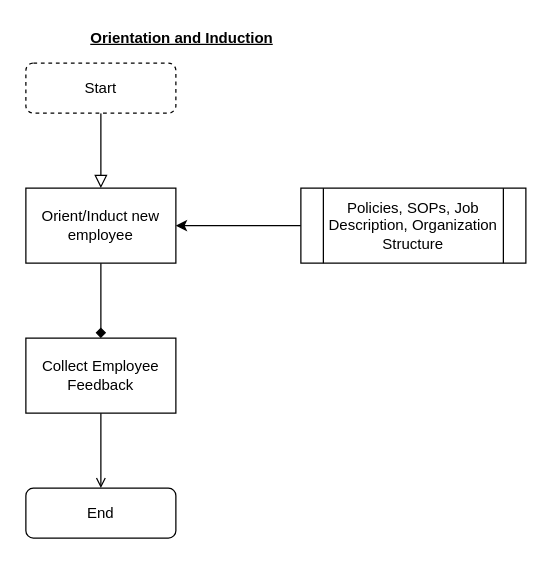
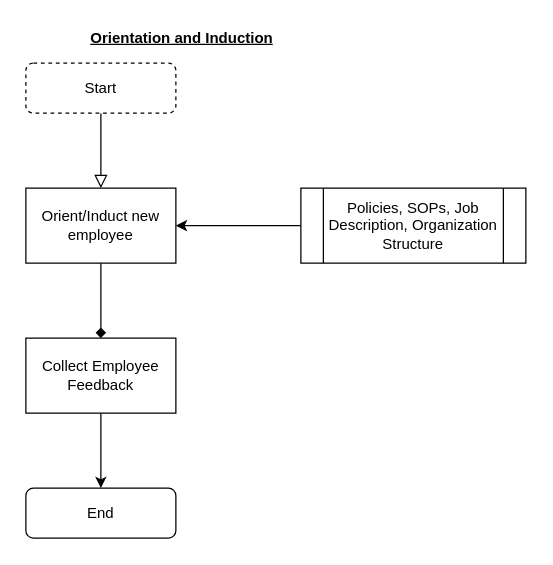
edge "Collect Employee Feedback" -> "End": arrowhead open -> classic
